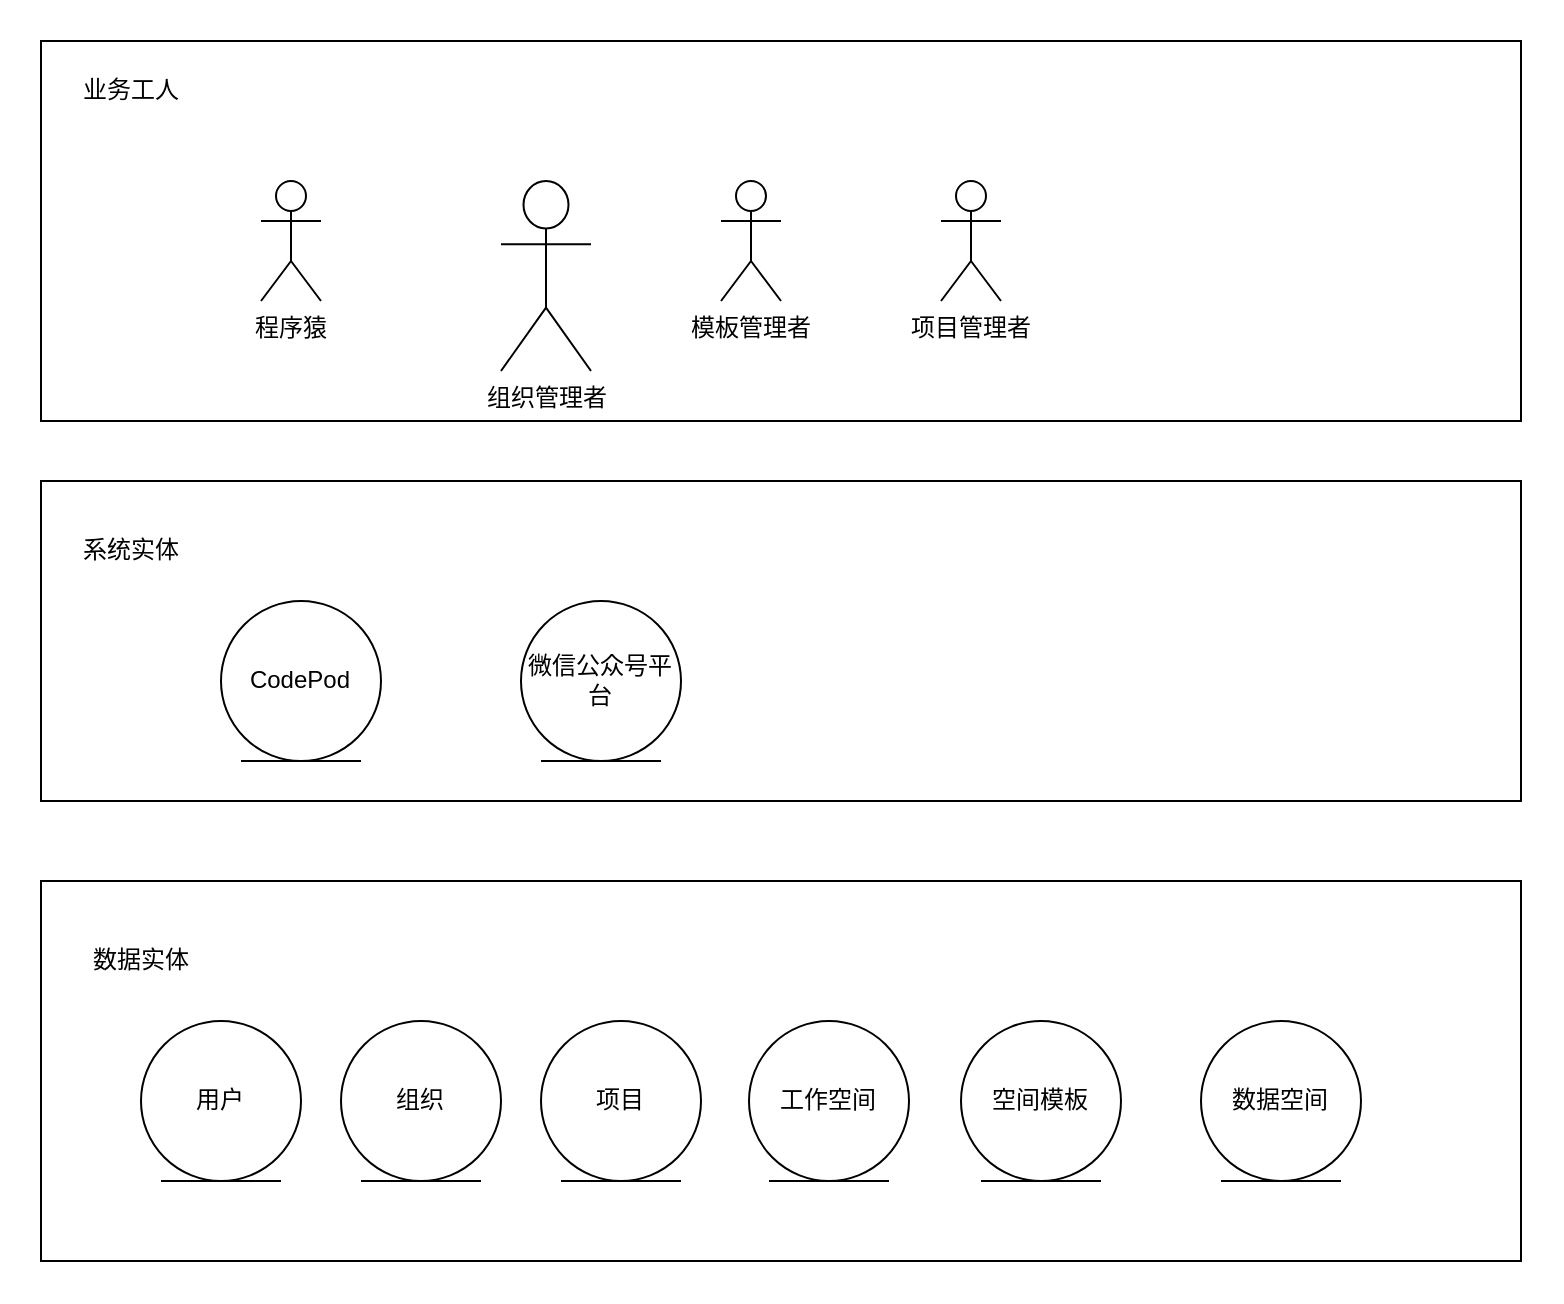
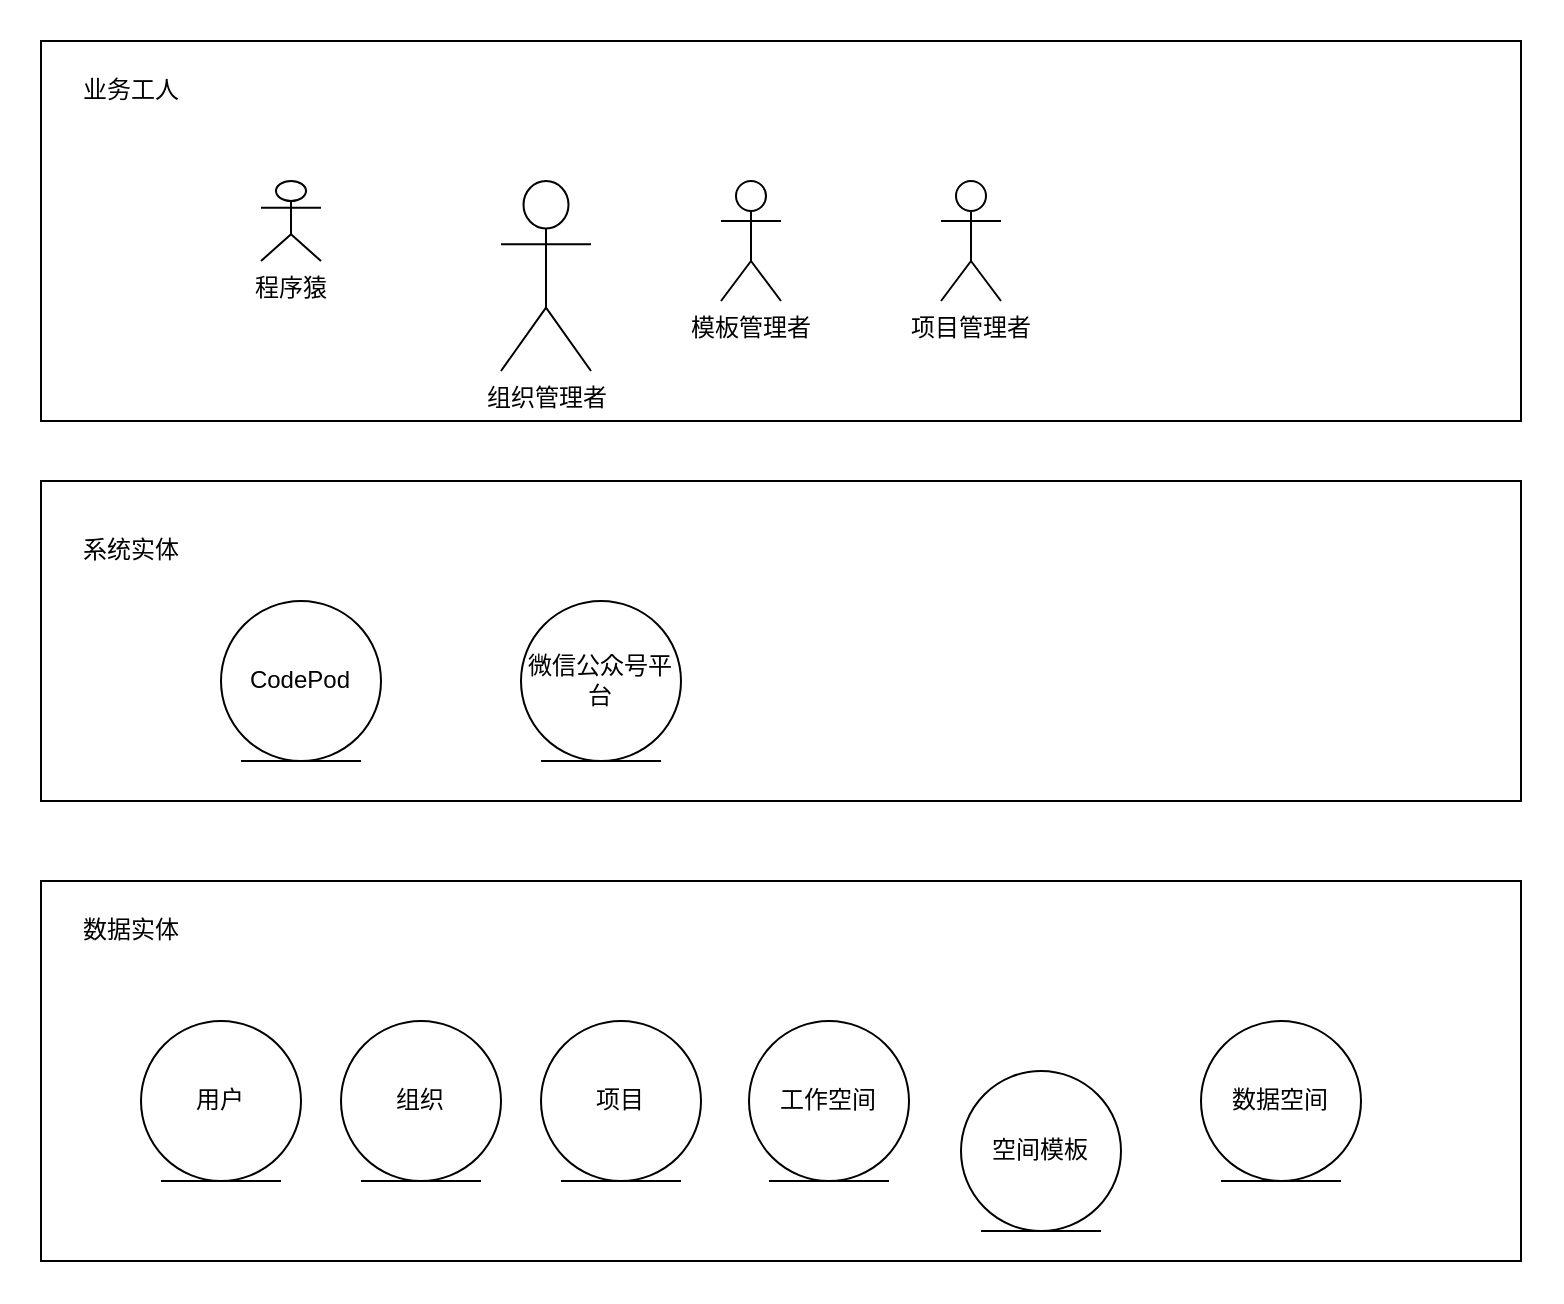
node "程序猿": size 60x120 -> 60x80
node "数据实体": moved (141, 961) -> (131, 931)
node "空间模板": moved (1041, 1101) -> (1041, 1151)
